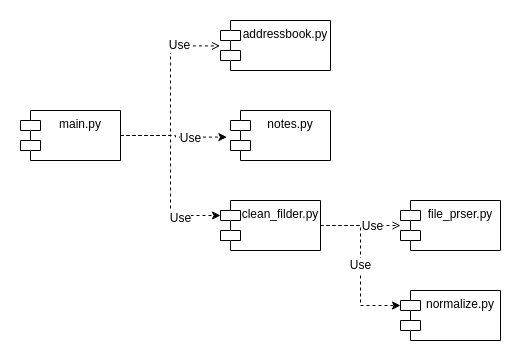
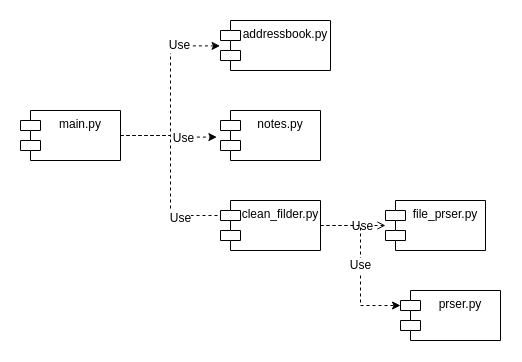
edge "main.py" -> "addressbook.py": arrowhead open -> classic
node "notes.py": moved (281, 136) -> (271, 136)
edge "main.py" -> "clean_filder.py": arrowhead classic -> none
node "file_prser.py": moved (451, 226) -> (436, 226)
node "normalize.py": label "normalize.py" -> "prser.py"
